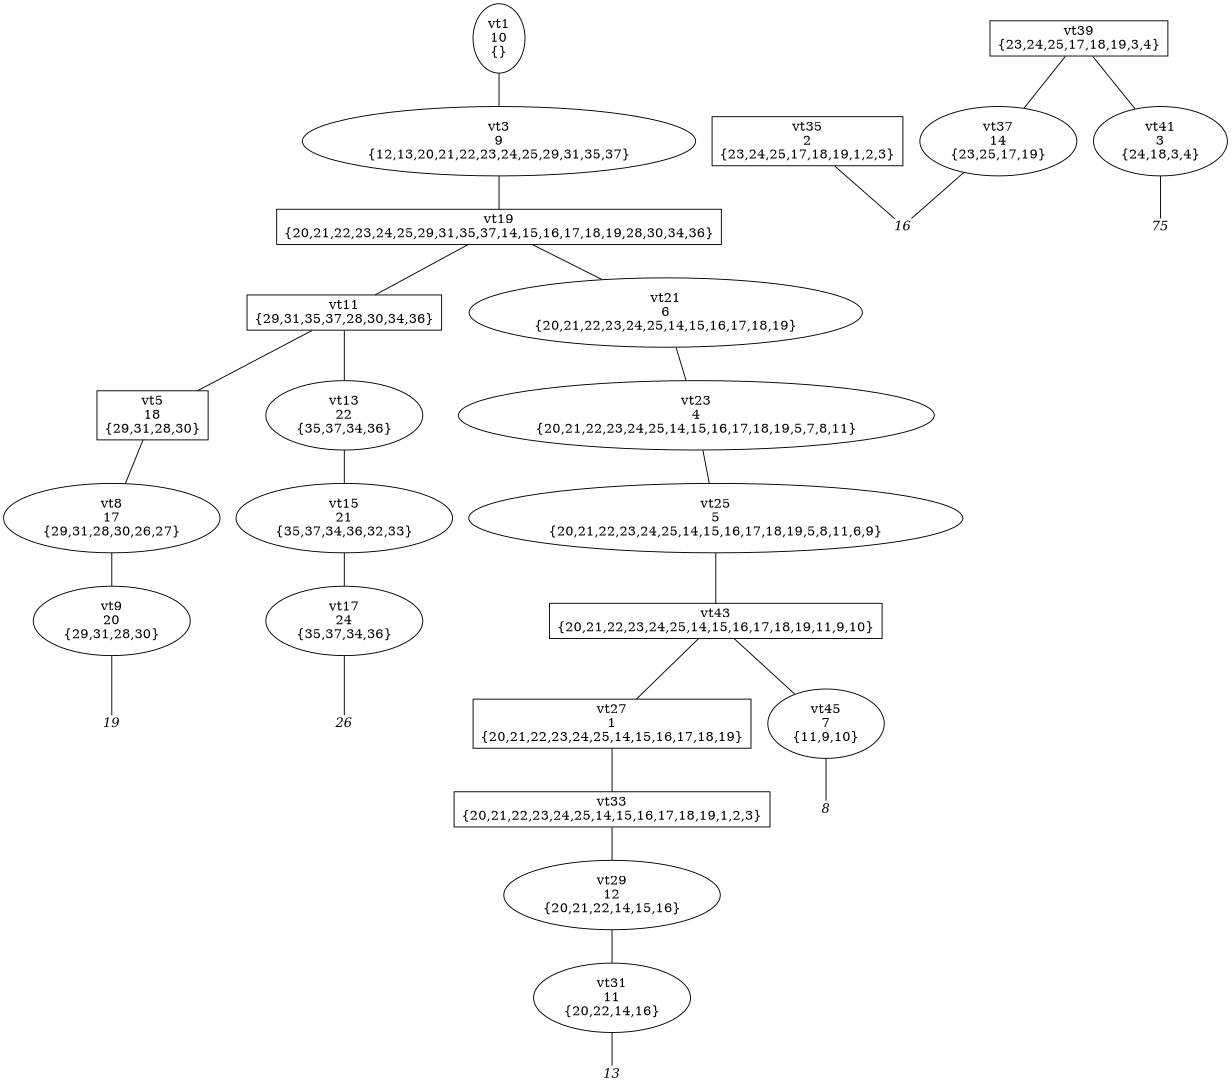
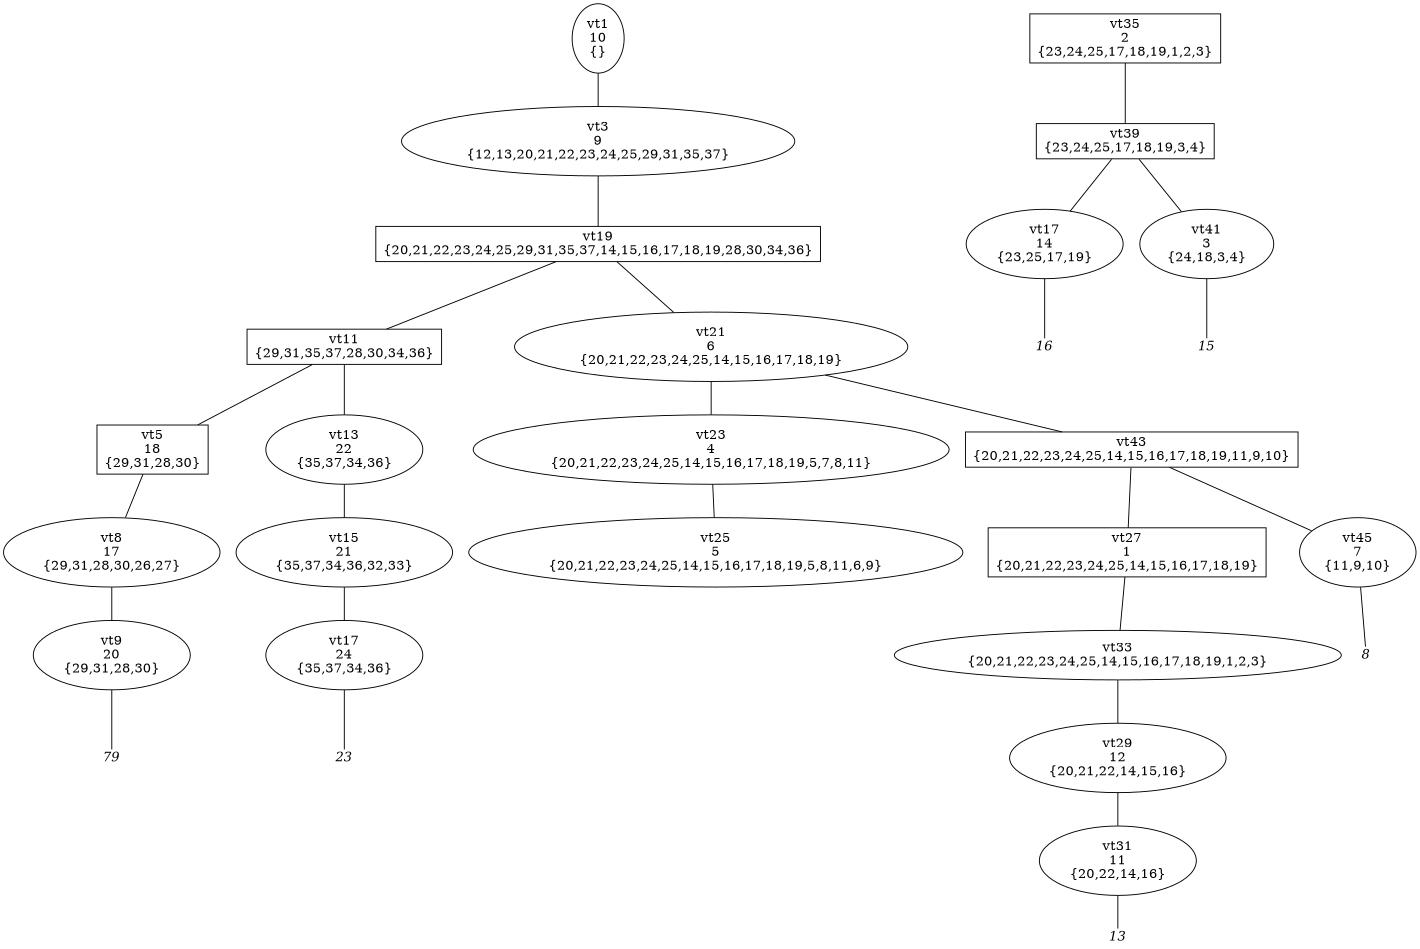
node "vt37 14 {23,25,17,19}": label "vt37 14 {23,25,17,19}" -> "vt17 14 {23,25,17,19}"
edge "vt35 2 {23,24,25,17,18,19,1,2,3}" -- "16": now "vt35 2 {23,24,25,17,18,19,1,2,3}" -- "vt39 {23,24,25,17,18,19,3,4}"
node "75": label "75" -> "15"
edge "vt25 5 {20,21,22,23,24,25,14,15,16,17,18,19,5,8,11,6,9}" -- "vt43 {20,21,22,23,24,25,14,15,16,17,18,19,11,9,10}": now "vt21 6 {20,21,22,23,24,25,14,15,16,17,18,19}" -- "vt43 {20,21,22,23,24,25,14,15,16,17,18,19,11,9,10}"
node "19": label "19" -> "79"
node "26": label "26" -> "23"
node "vt33 {20,21,22,23,24,25,14,15,16,17,18,19,1,2,3}": shape box -> ellipse
